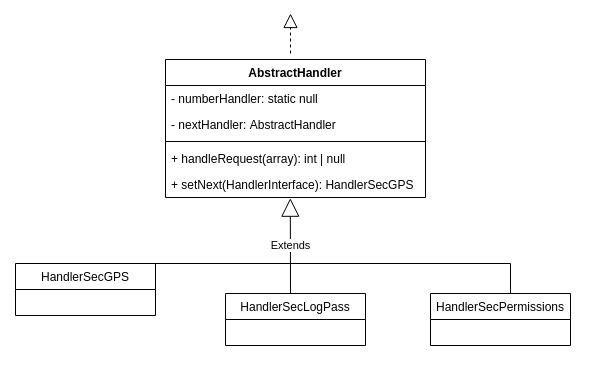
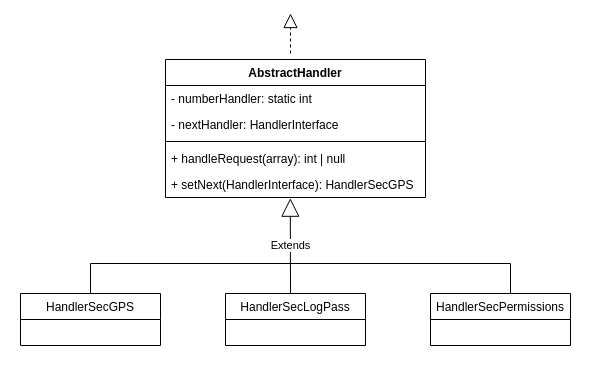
node "- numberHandler: static null": label "- numberHandler: static null" -> "- numberHandler: static int"
node "- nextHandler: AbstractHandler": label "- nextHandler: AbstractHandler" -> "- nextHandler: HandlerInterface"
node "HandlerSecGPS": moved (86, 290) -> (91, 320)
